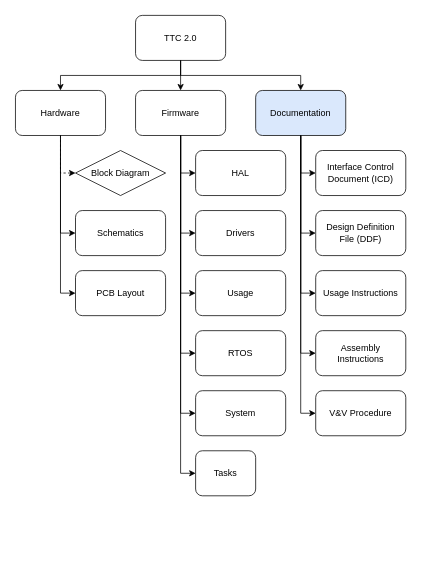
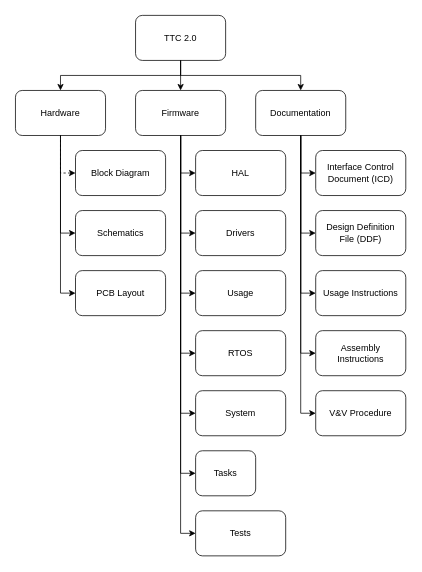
node "Documentation": fillcolor #dae8fc -> #ffffff
node "Block Diagram": shape diamond -> rounded rectangle
edge "Firmware" -> "Tests": added
node "Tests": added
